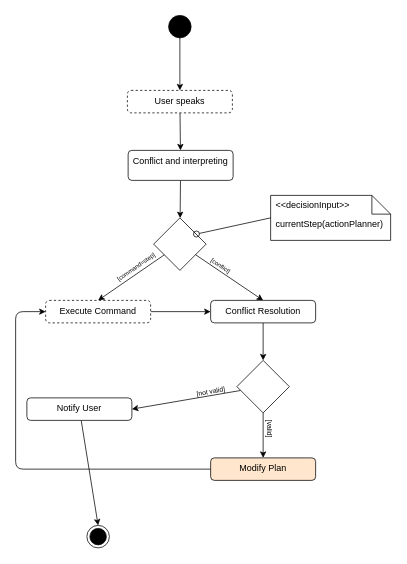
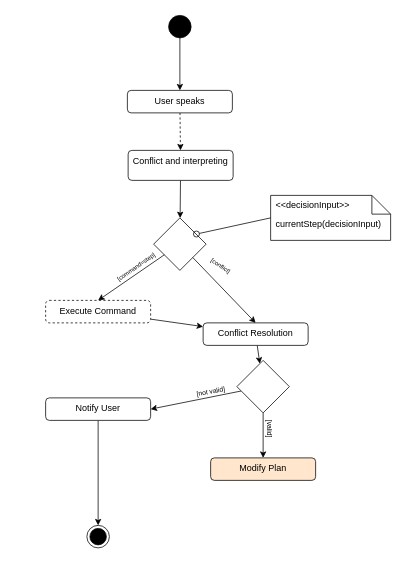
node "User speaks": style dashed -> solid
edge "User speaks" -> "Conflict and interpreting": style solid -> dashed
node "currentStep(actionPlanner)": label "currentStep(actionPlanner)" -> "currentStep(decisionInput)"
node "Conflict Resolution": moved (263, 312) -> (255, 334)
edge "Modify Plan" -> "Execute Command": removed
node "Notify User": moved (79, 409) -> (98, 409)
